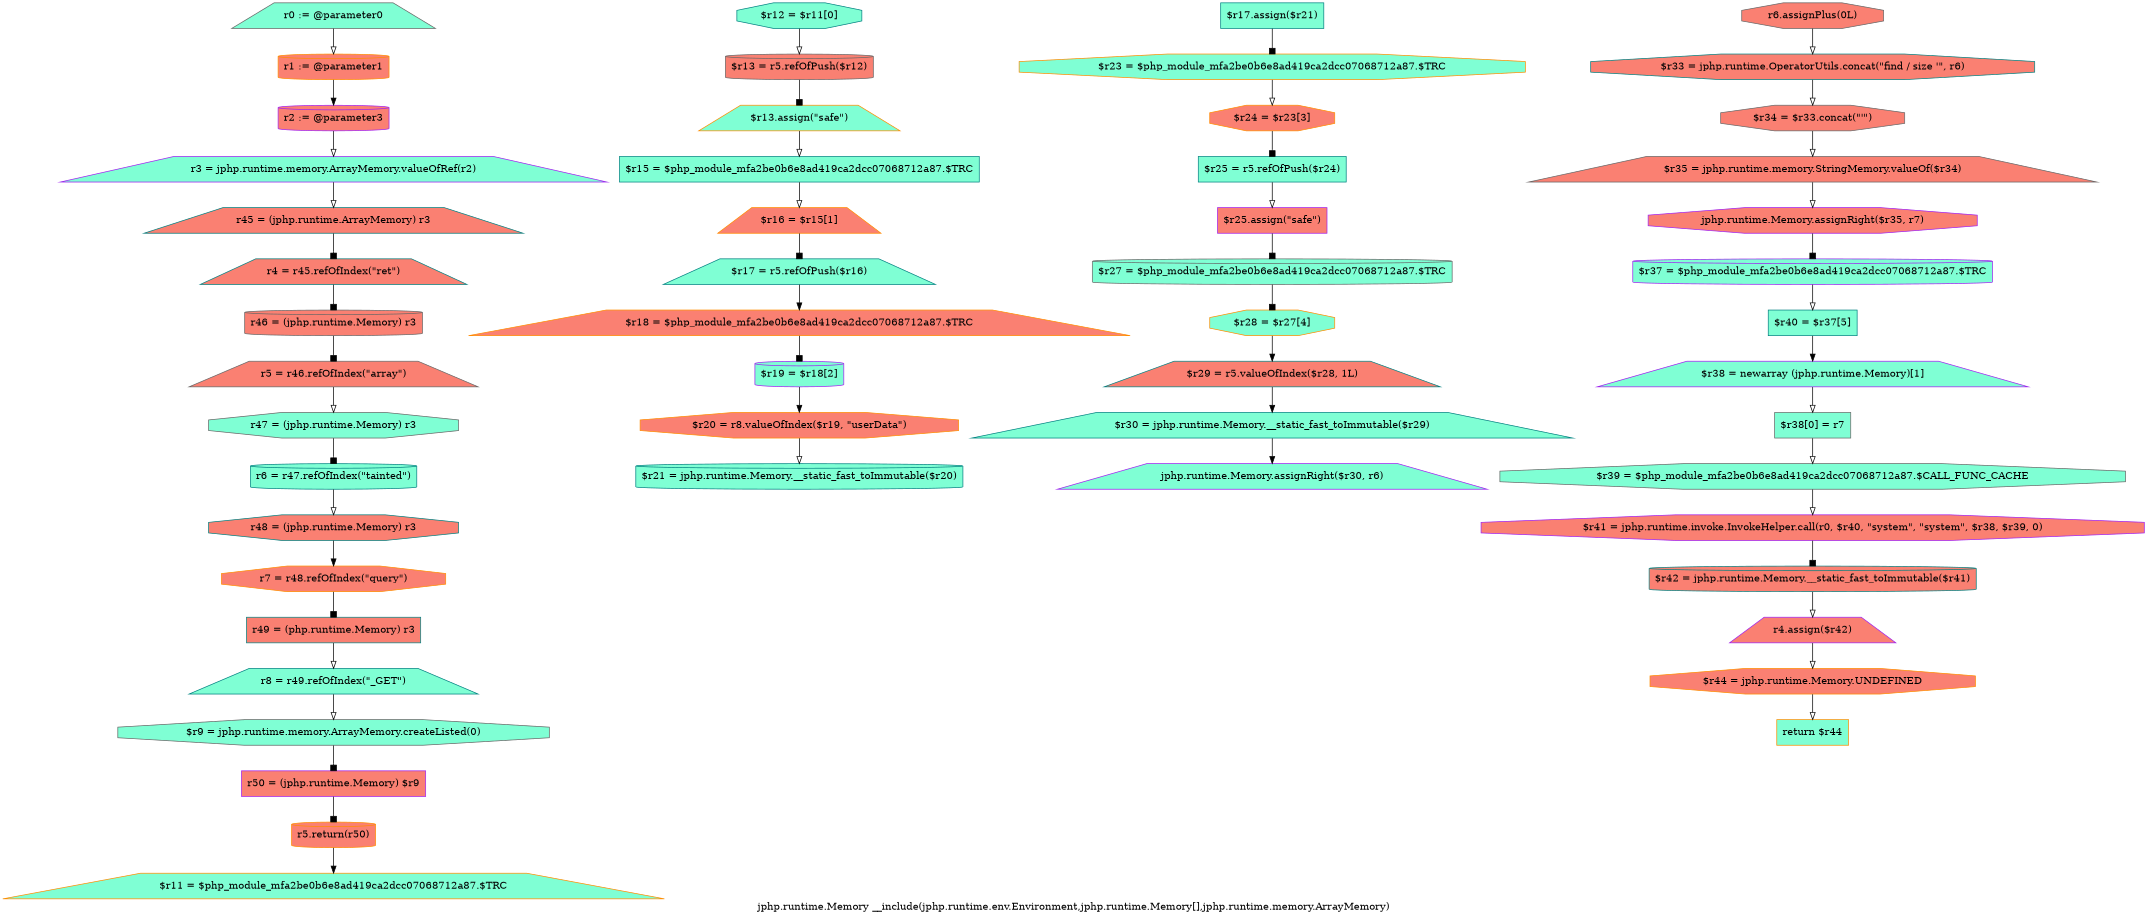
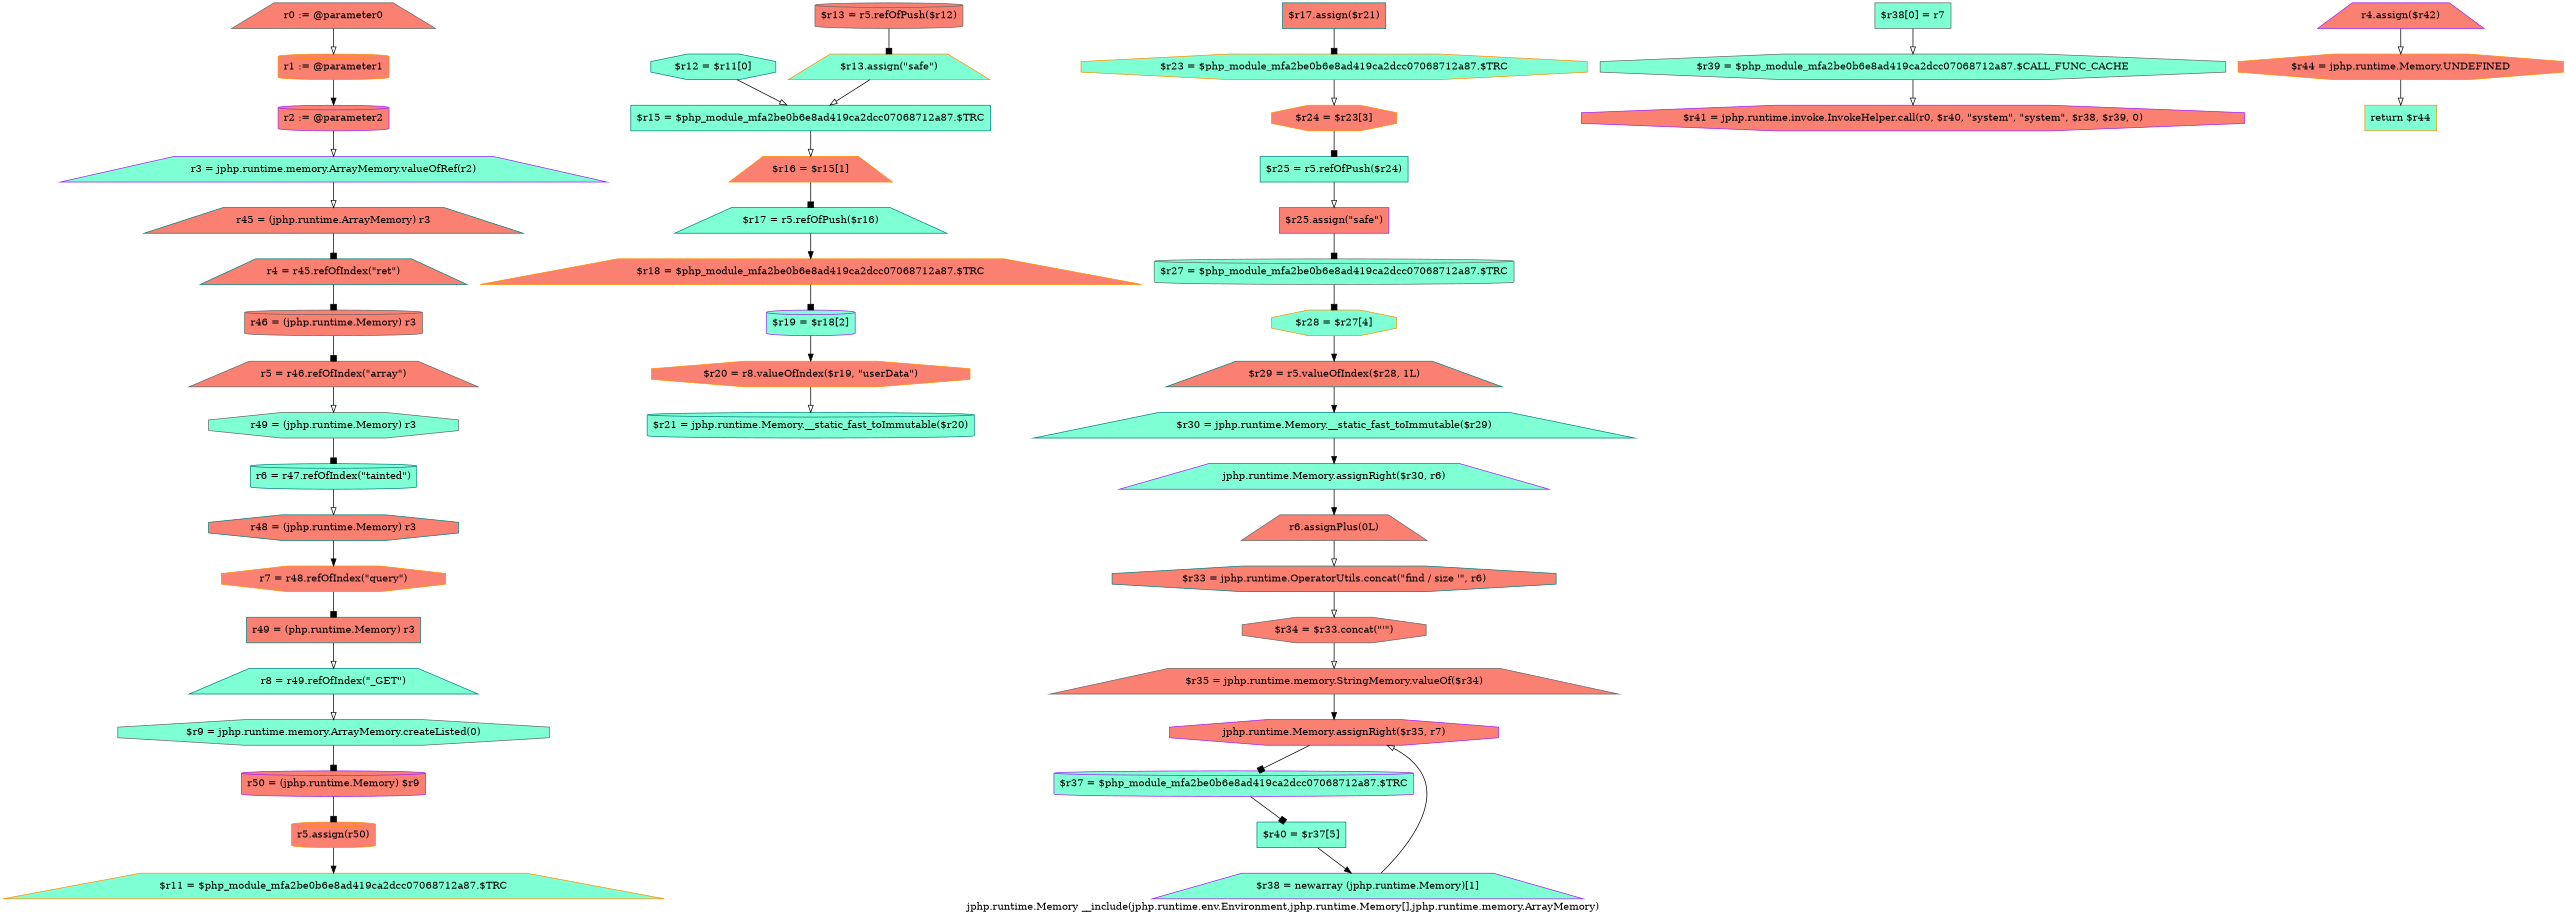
node "r0 := @parameter0": fillcolor aquamarine -> salmon
node "$r17.assign($r21)": fillcolor aquamarine -> salmon
node "r6.assignPlus(0L)": shape octagon -> trapezium
edge "$r12 = $r11[0]" -> "$r13 = r5.refOfPush($r12)": now "$r12 = $r11[0]" -> "$r15 = $php_module_mfa2be0b6e8ad419ca2dcc07068712a87.$TRC"
node "r2 := @parameter3": label "r2 := @parameter3" -> "r2 := @parameter2"
edge "$r35 = jphp.runtime.memory.StringMemory.valueOf($r34)" -> "jphp.runtime.Memory.assignRight($r35, r7)": arrowhead onormal -> normal
edge "$r37 = $php_module_mfa2be0b6e8ad419ca2dcc07068712a87.$TRC" -> "$r40 = $r37[5]": arrowhead onormal -> box
edge "$r38 = newarray (jphp.runtime.Memory)[1]" -> "$r38[0] = r7": now "$r38 = newarray (jphp.runtime.Memory)[1]" -> "jphp.runtime.Memory.assignRight($r35, r7)"
node "r47 = (jphp.runtime.Memory) r3": label "r47 = (jphp.runtime.Memory) r3" -> "r49 = (jphp.runtime.Memory) r3"
edge "jphp.runtime.Memory.assignRight($r30, r6)" -> "r6.assignPlus(0L)": added
node "$r42 = jphp.runtime.Memory.__static_fast_toImmutable($r41)": removed
node "r50 = (jphp.runtime.Memory) $r9": shape box -> cylinder
node "r5.return(r50)": label "r5.return(r50)" -> "r5.assign(r50)"
